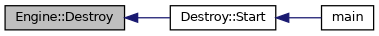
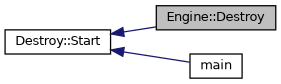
edge "Destroy::Start" -> "Engine::Destroy": reversed
